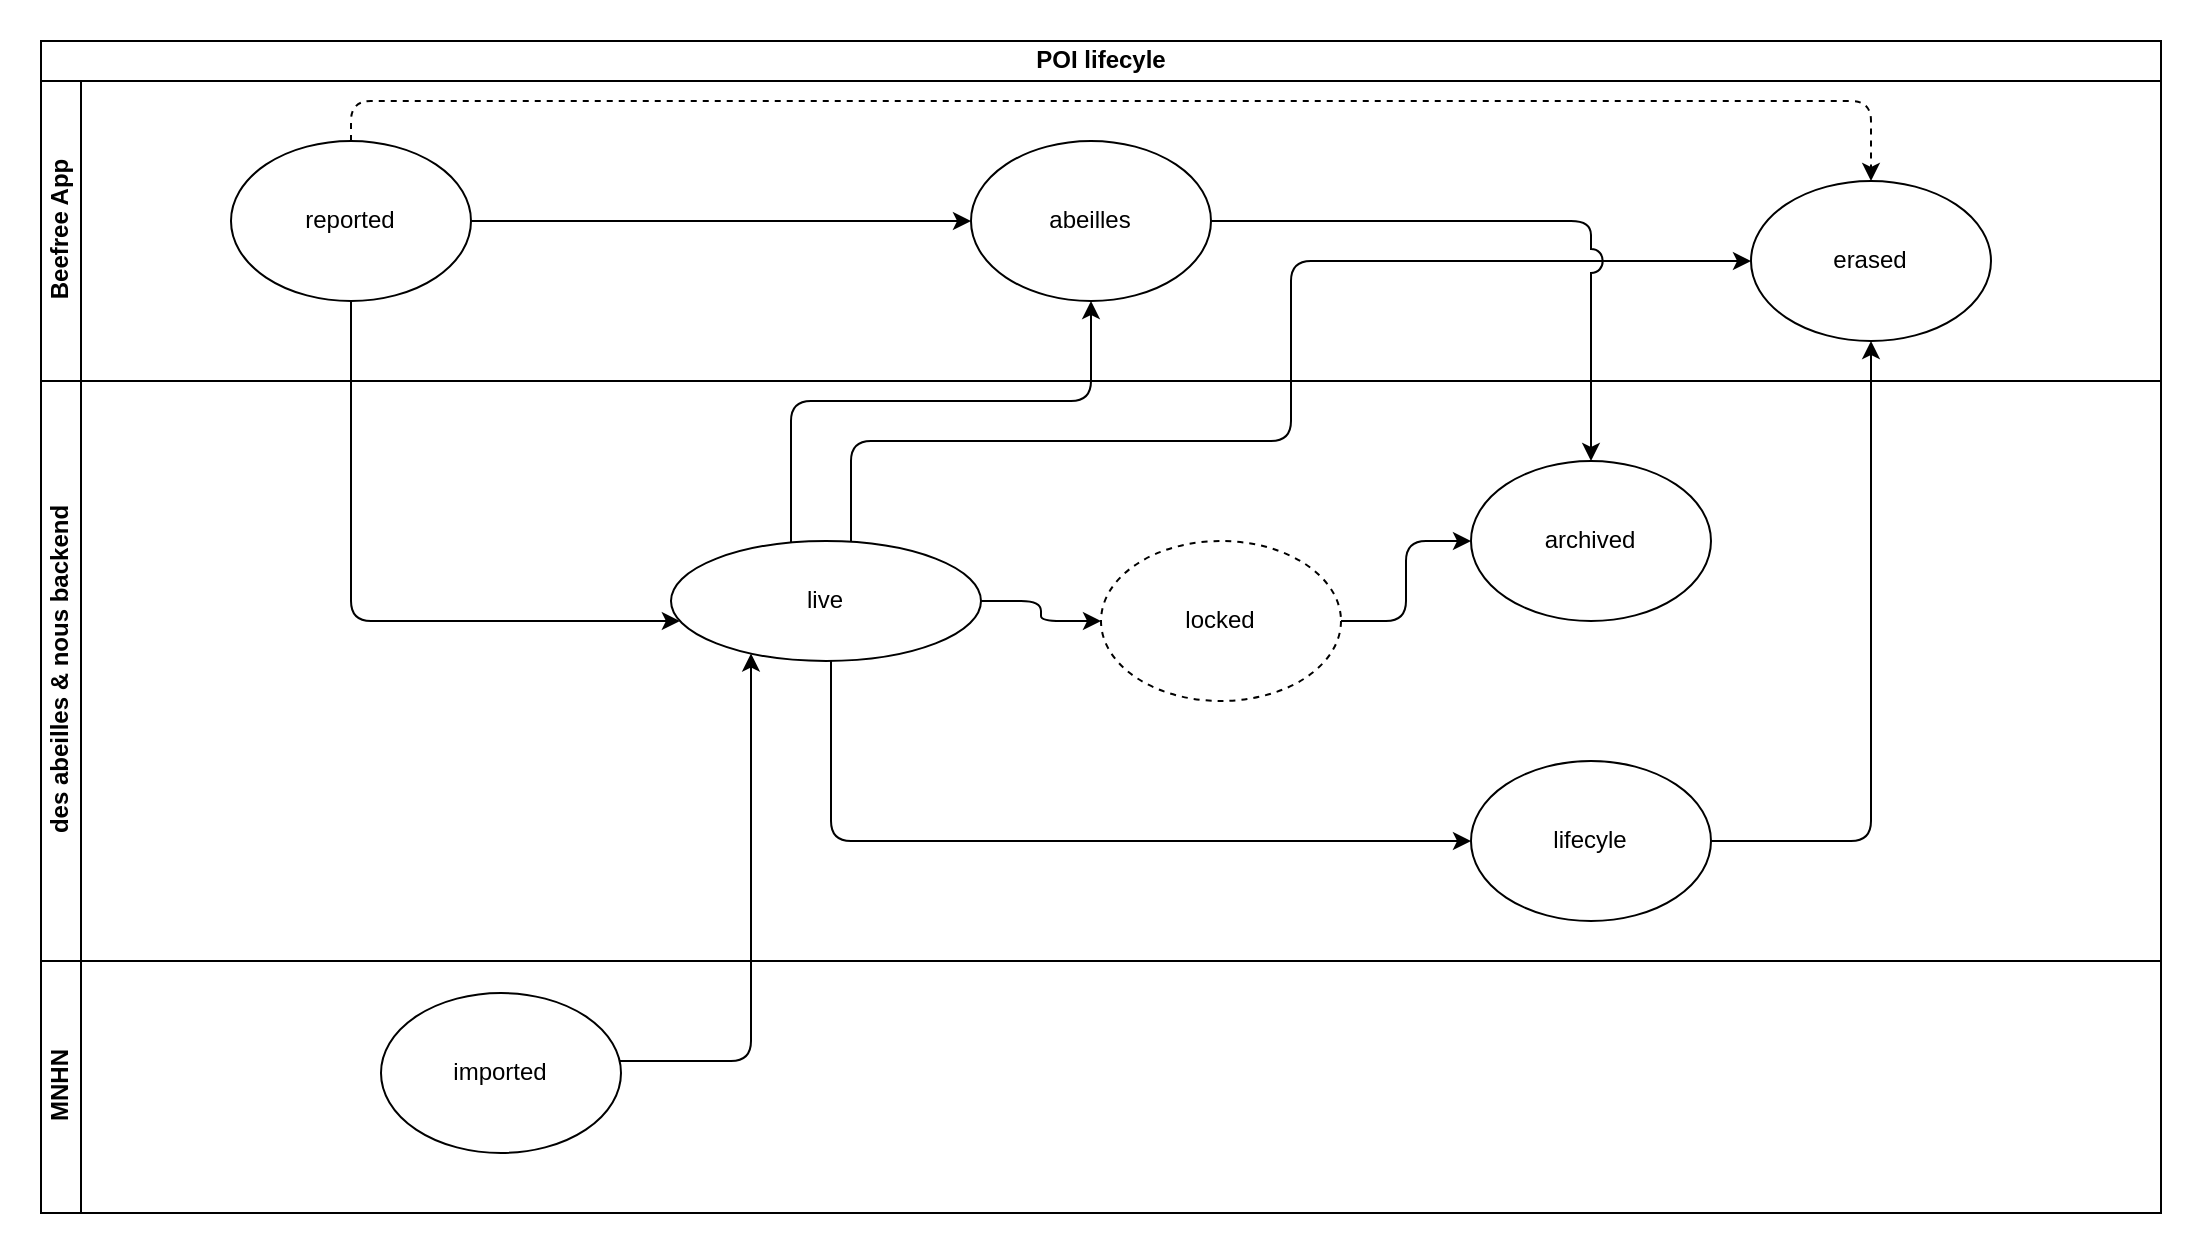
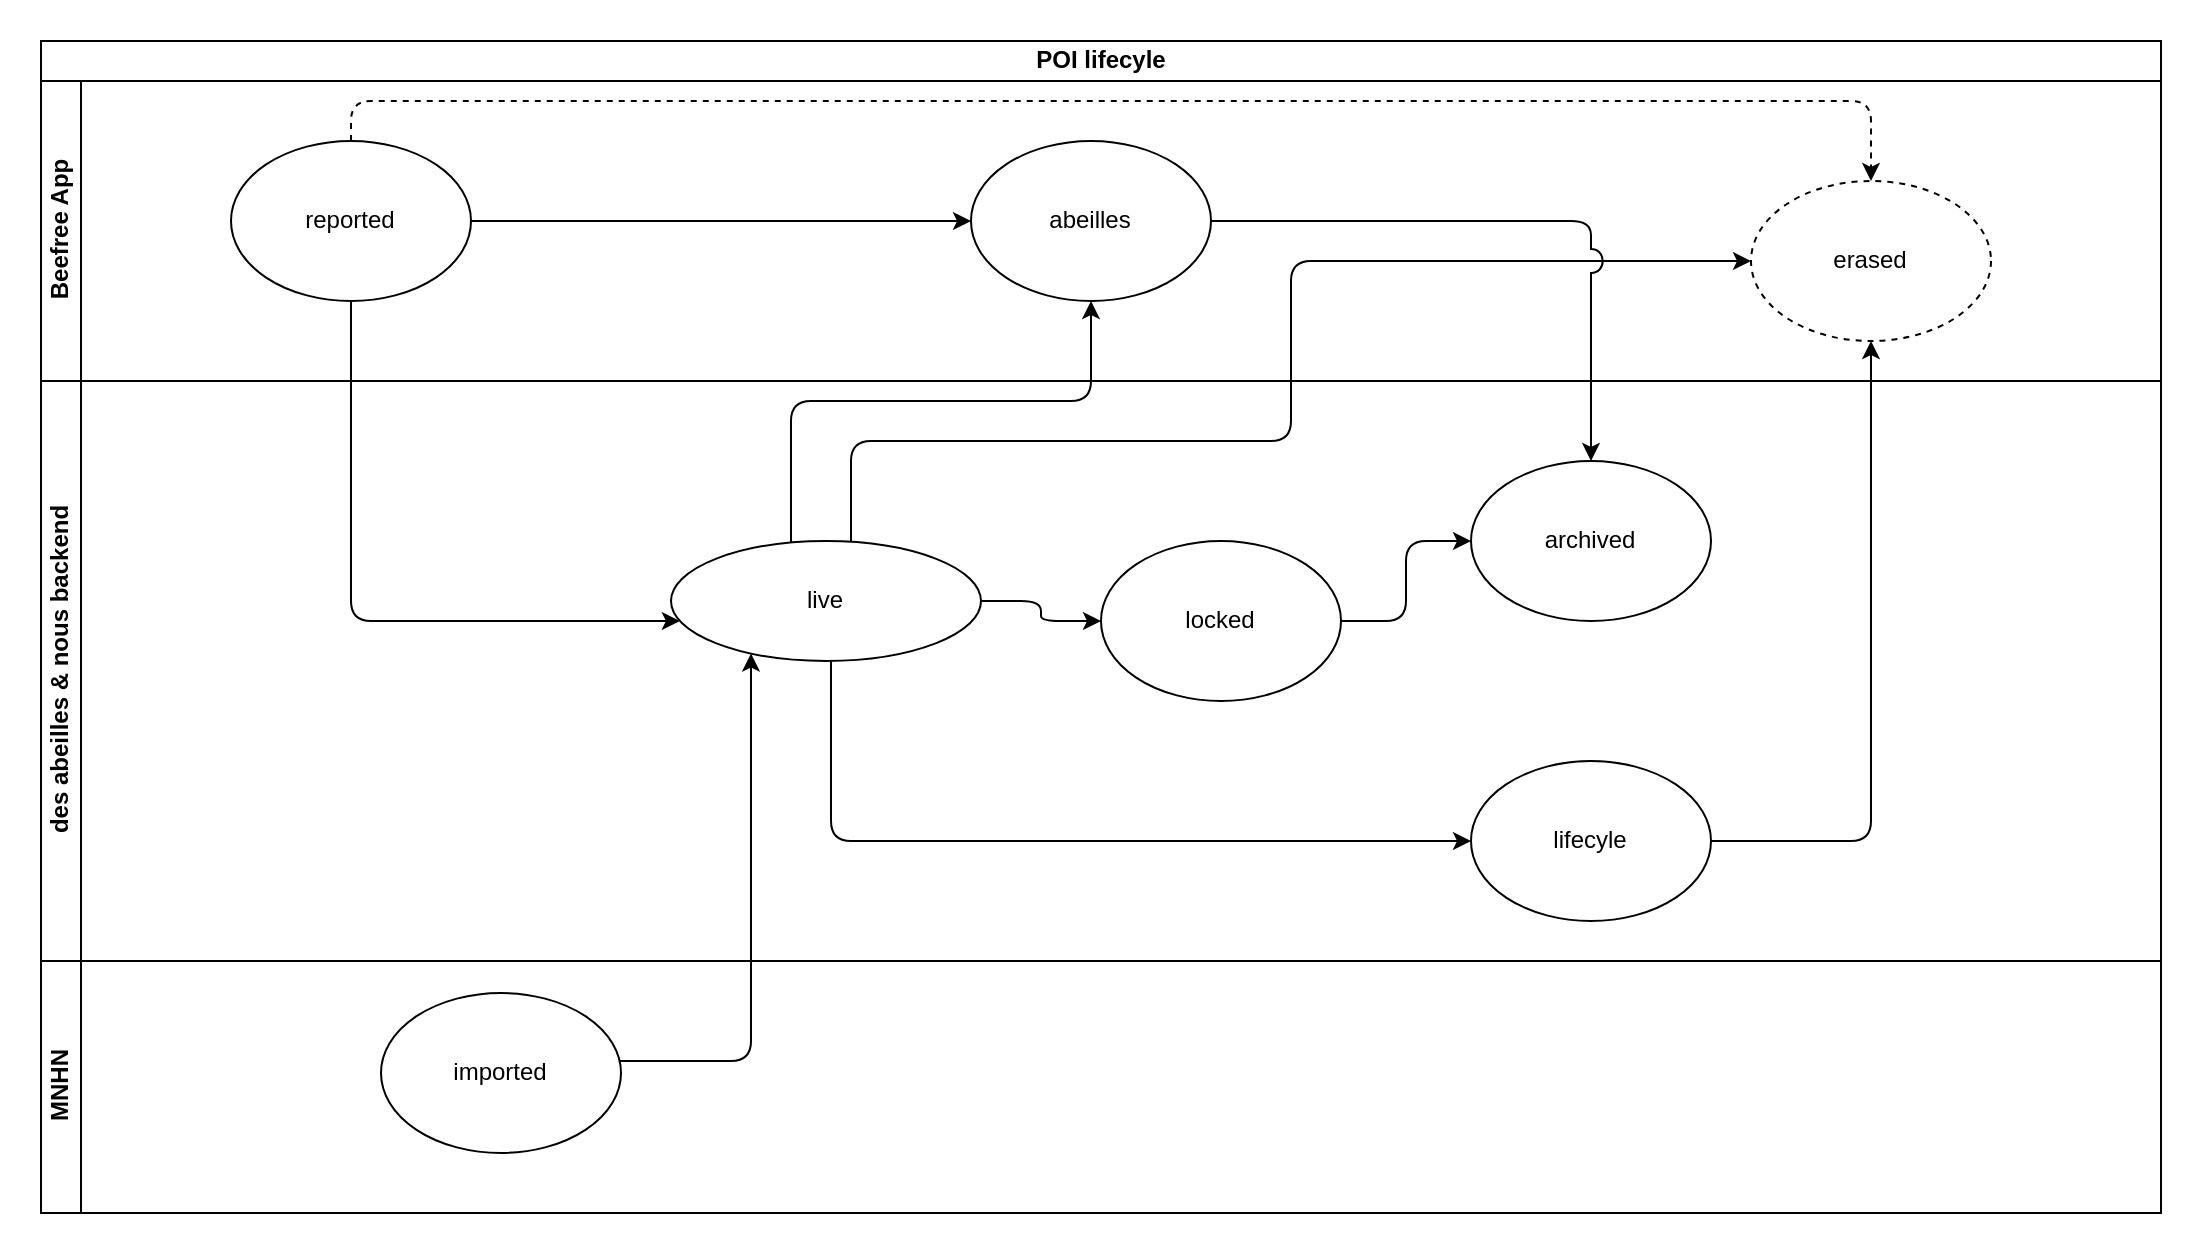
node "erased": style solid -> dashed
node "locked": style dashed -> solid
